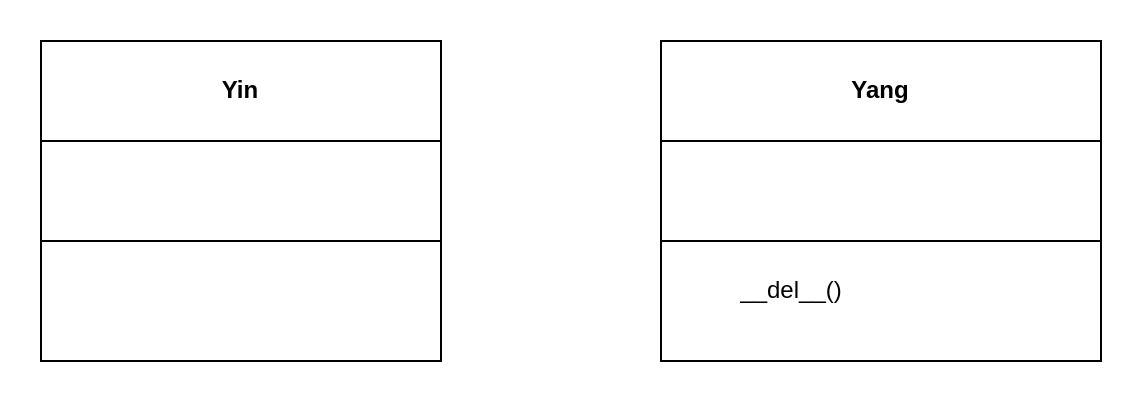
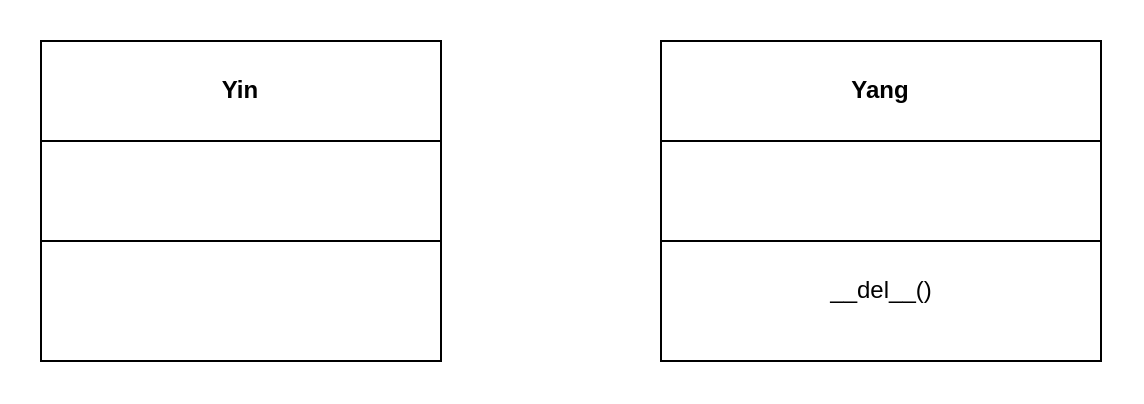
node "__del__()": moved (791, 291) -> (881, 291)
